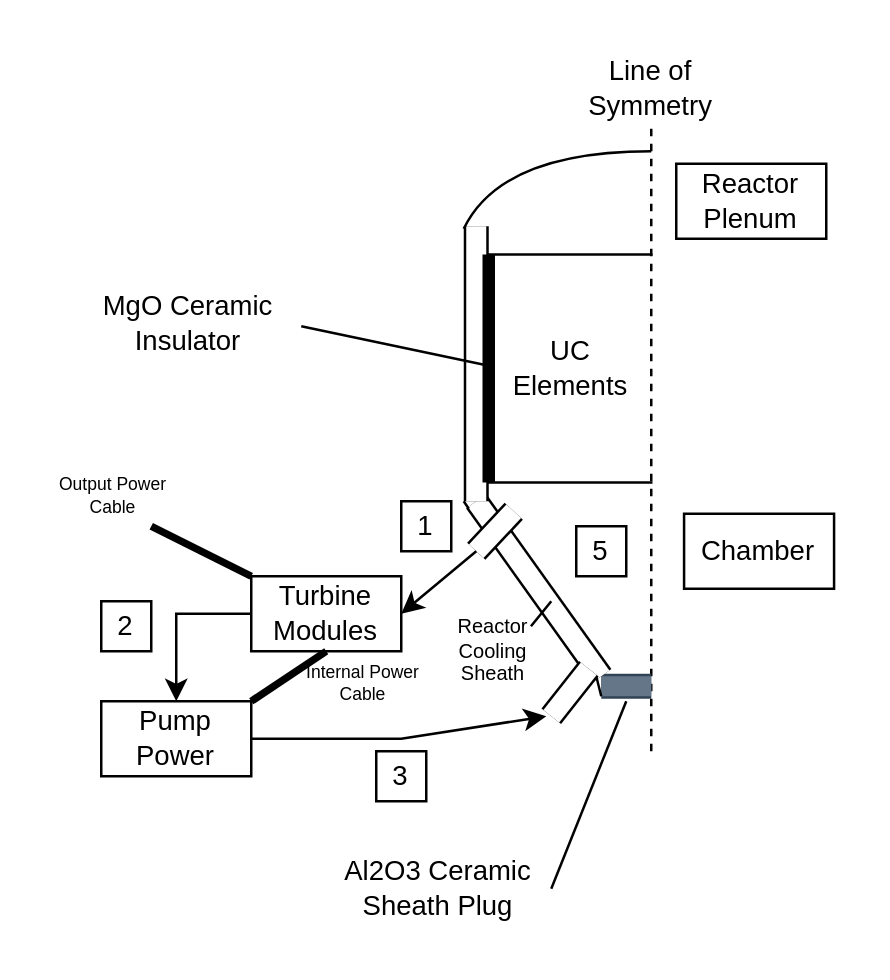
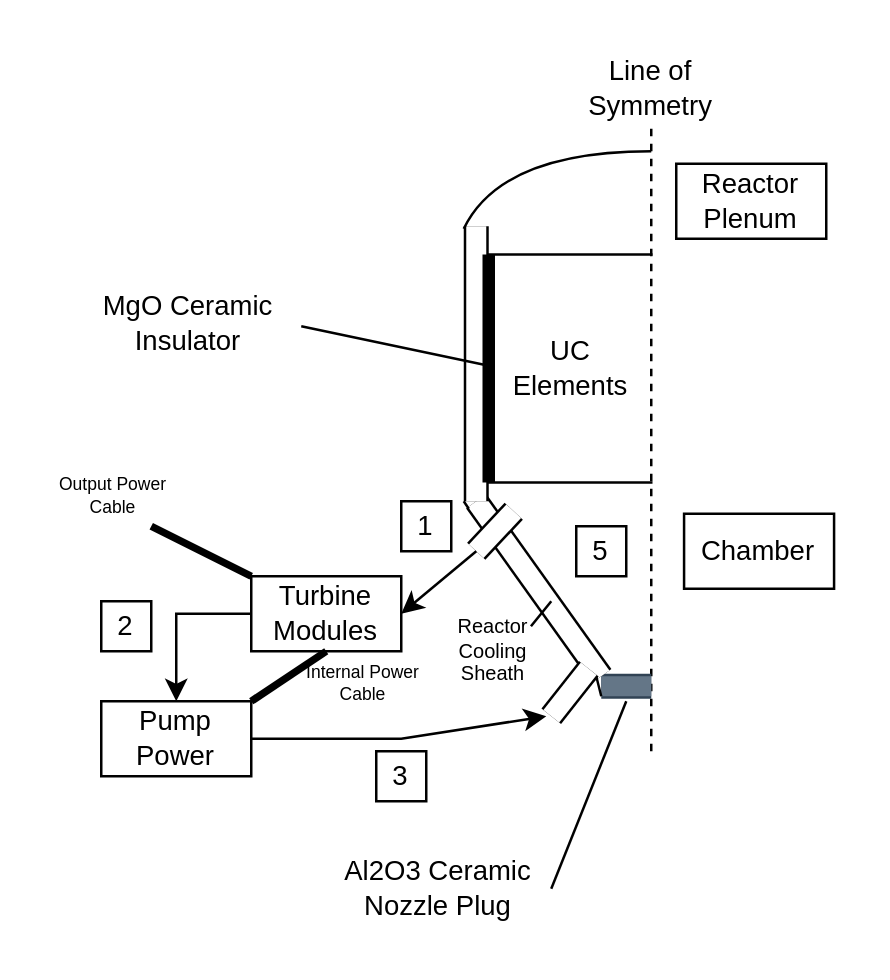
node "Al2O3 Ceramic Sheath Plug": label "Al2O3 Ceramic Sheath Plug" -> "Al2O3 Ceramic Nozzle Plug"
